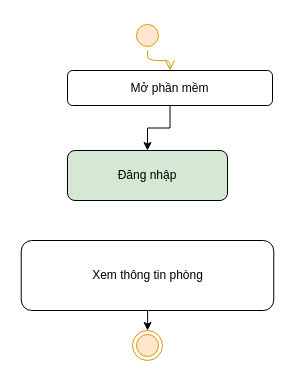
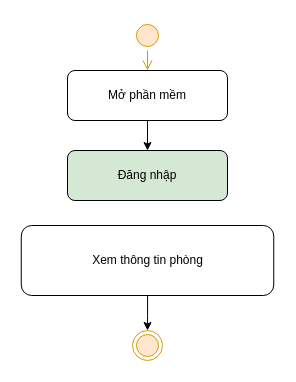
node "Mở phần mềm": size 205x35 -> 160x50
node "Xem thông tin phòng": moved (148, 276) -> (148, 261)
